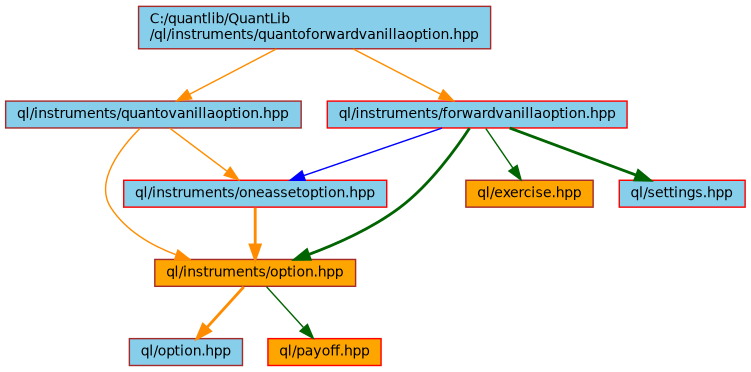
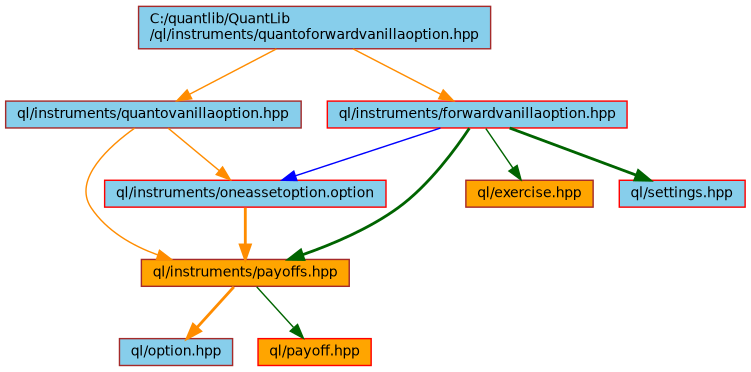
node "ql/instruments/oneassetoption.hpp": label "ql/instruments/oneassetoption.hpp" -> "ql/instruments/oneassetoption.option"
node "ql/instruments/option.hpp": label "ql/instruments/option.hpp" -> "ql/instruments/payoffs.hpp"
